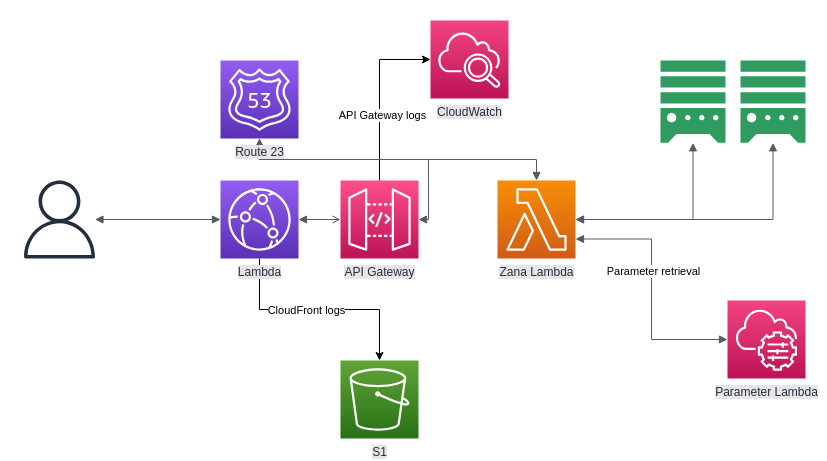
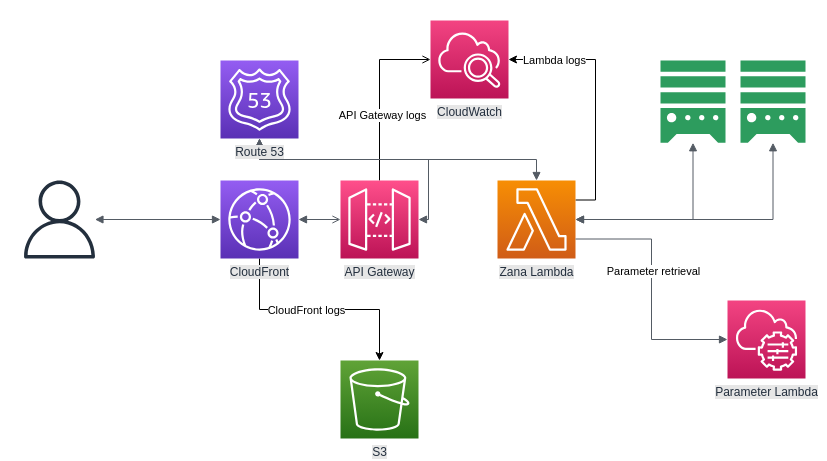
edge "API Gateway" -> "CloudWatch": arrowhead classic -> open
edge "Zana Lambda" -> "CloudWatch": added, label "Lambda logs"
node "Route 23": label "Route 23" -> "Route 53"
edge "Zana Lambda" -- "Parameter Lambda": arrowhead block -> none
node "Lambda": label "Lambda" -> "CloudFront"
node "S1": label "S1" -> "S3"
